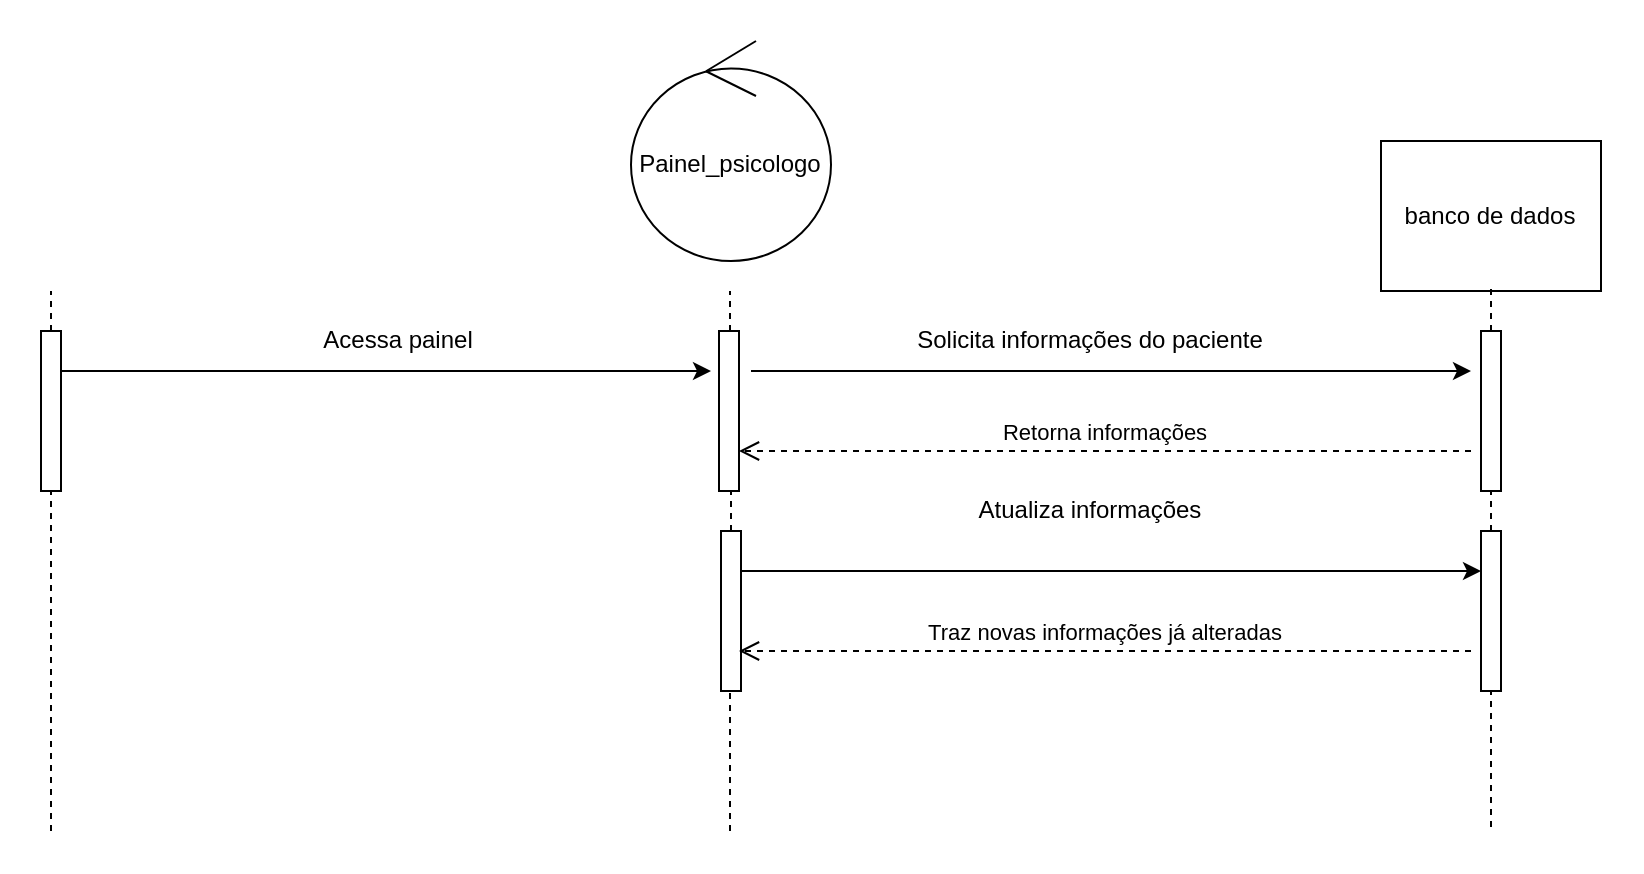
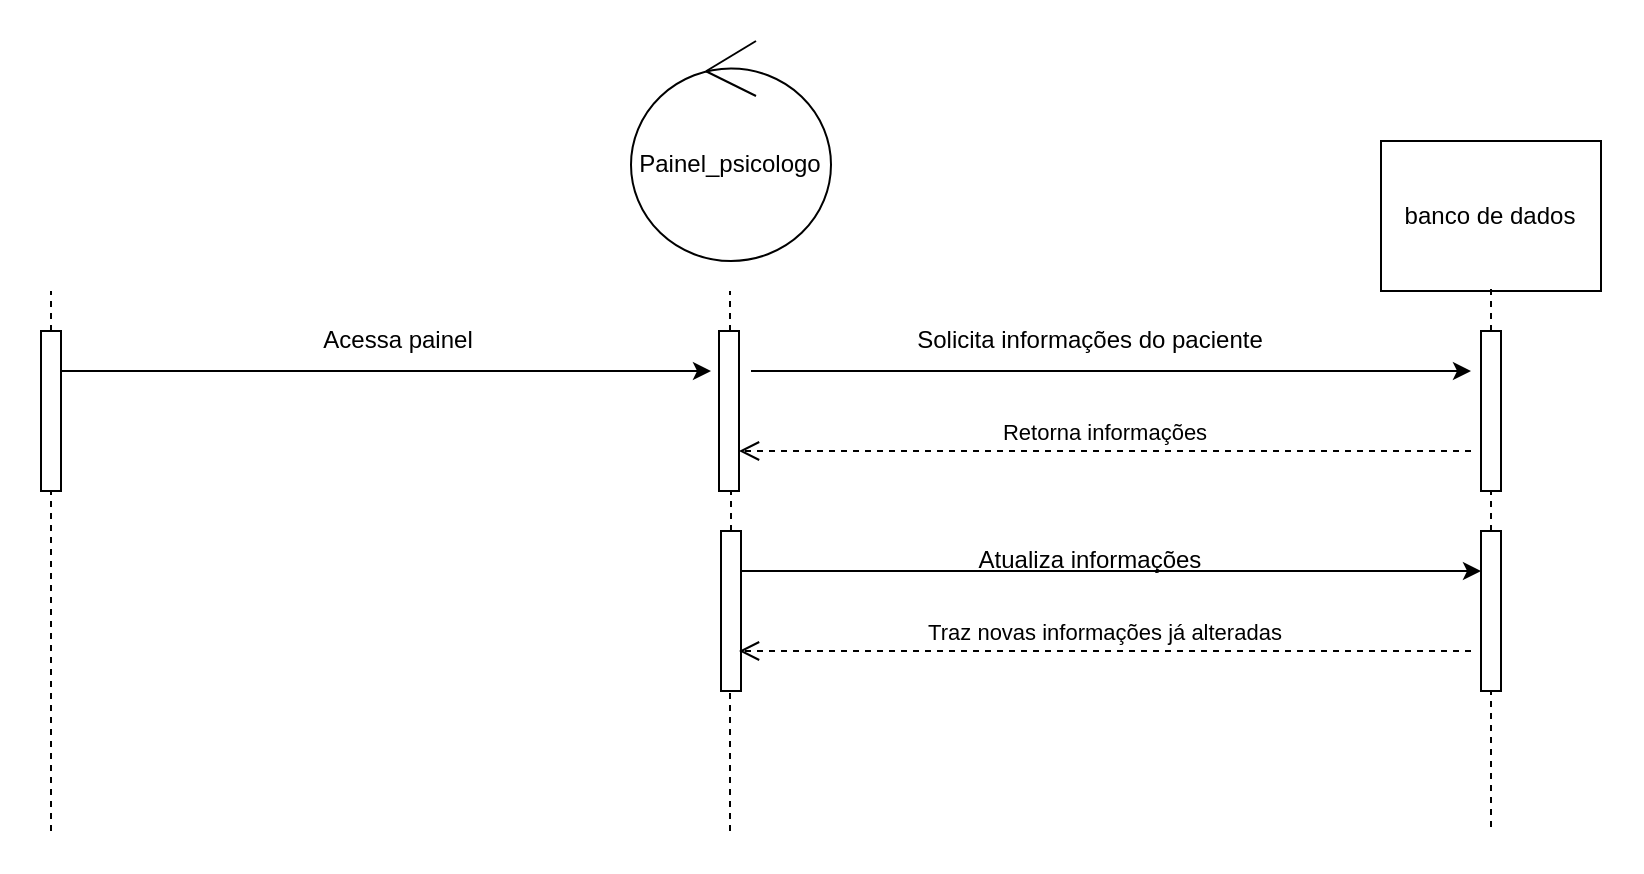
node "Atualiza informações": moved (1091, 511) -> (1091, 561)
